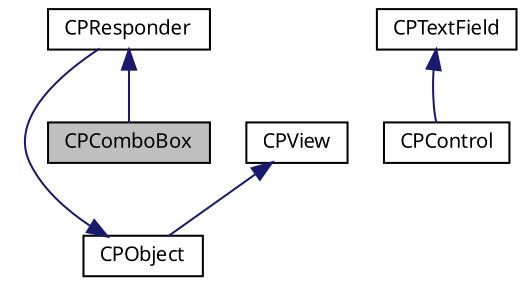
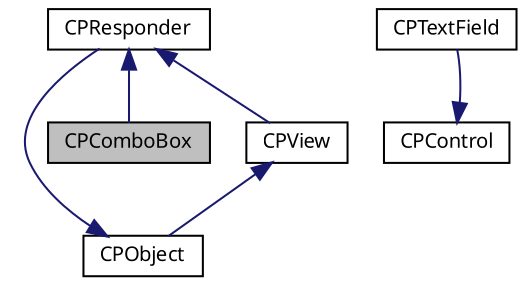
edge "CPView" -> "CPResponder": added
edge "CPControl" -> "CPTextField": reversed
